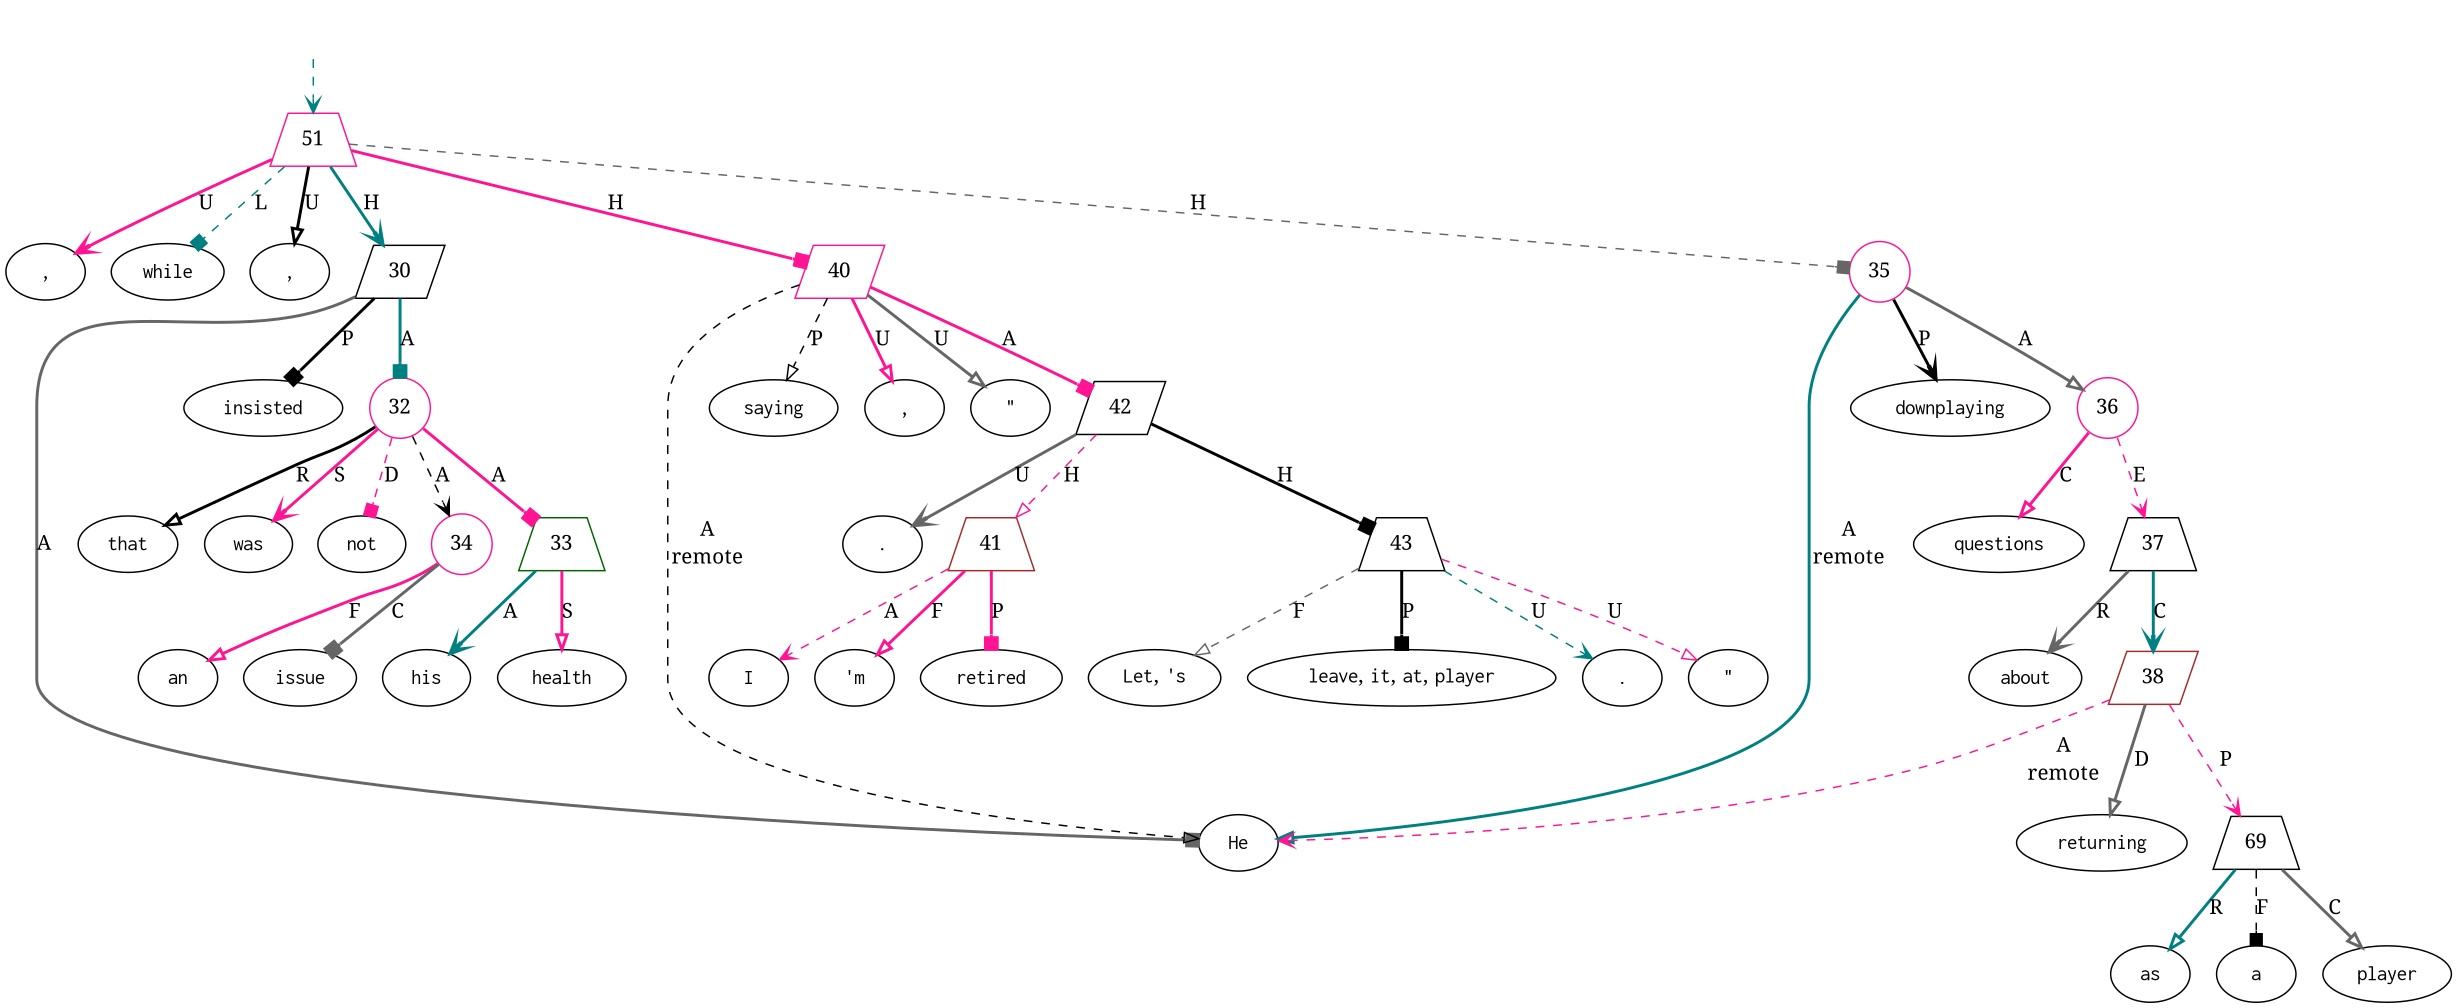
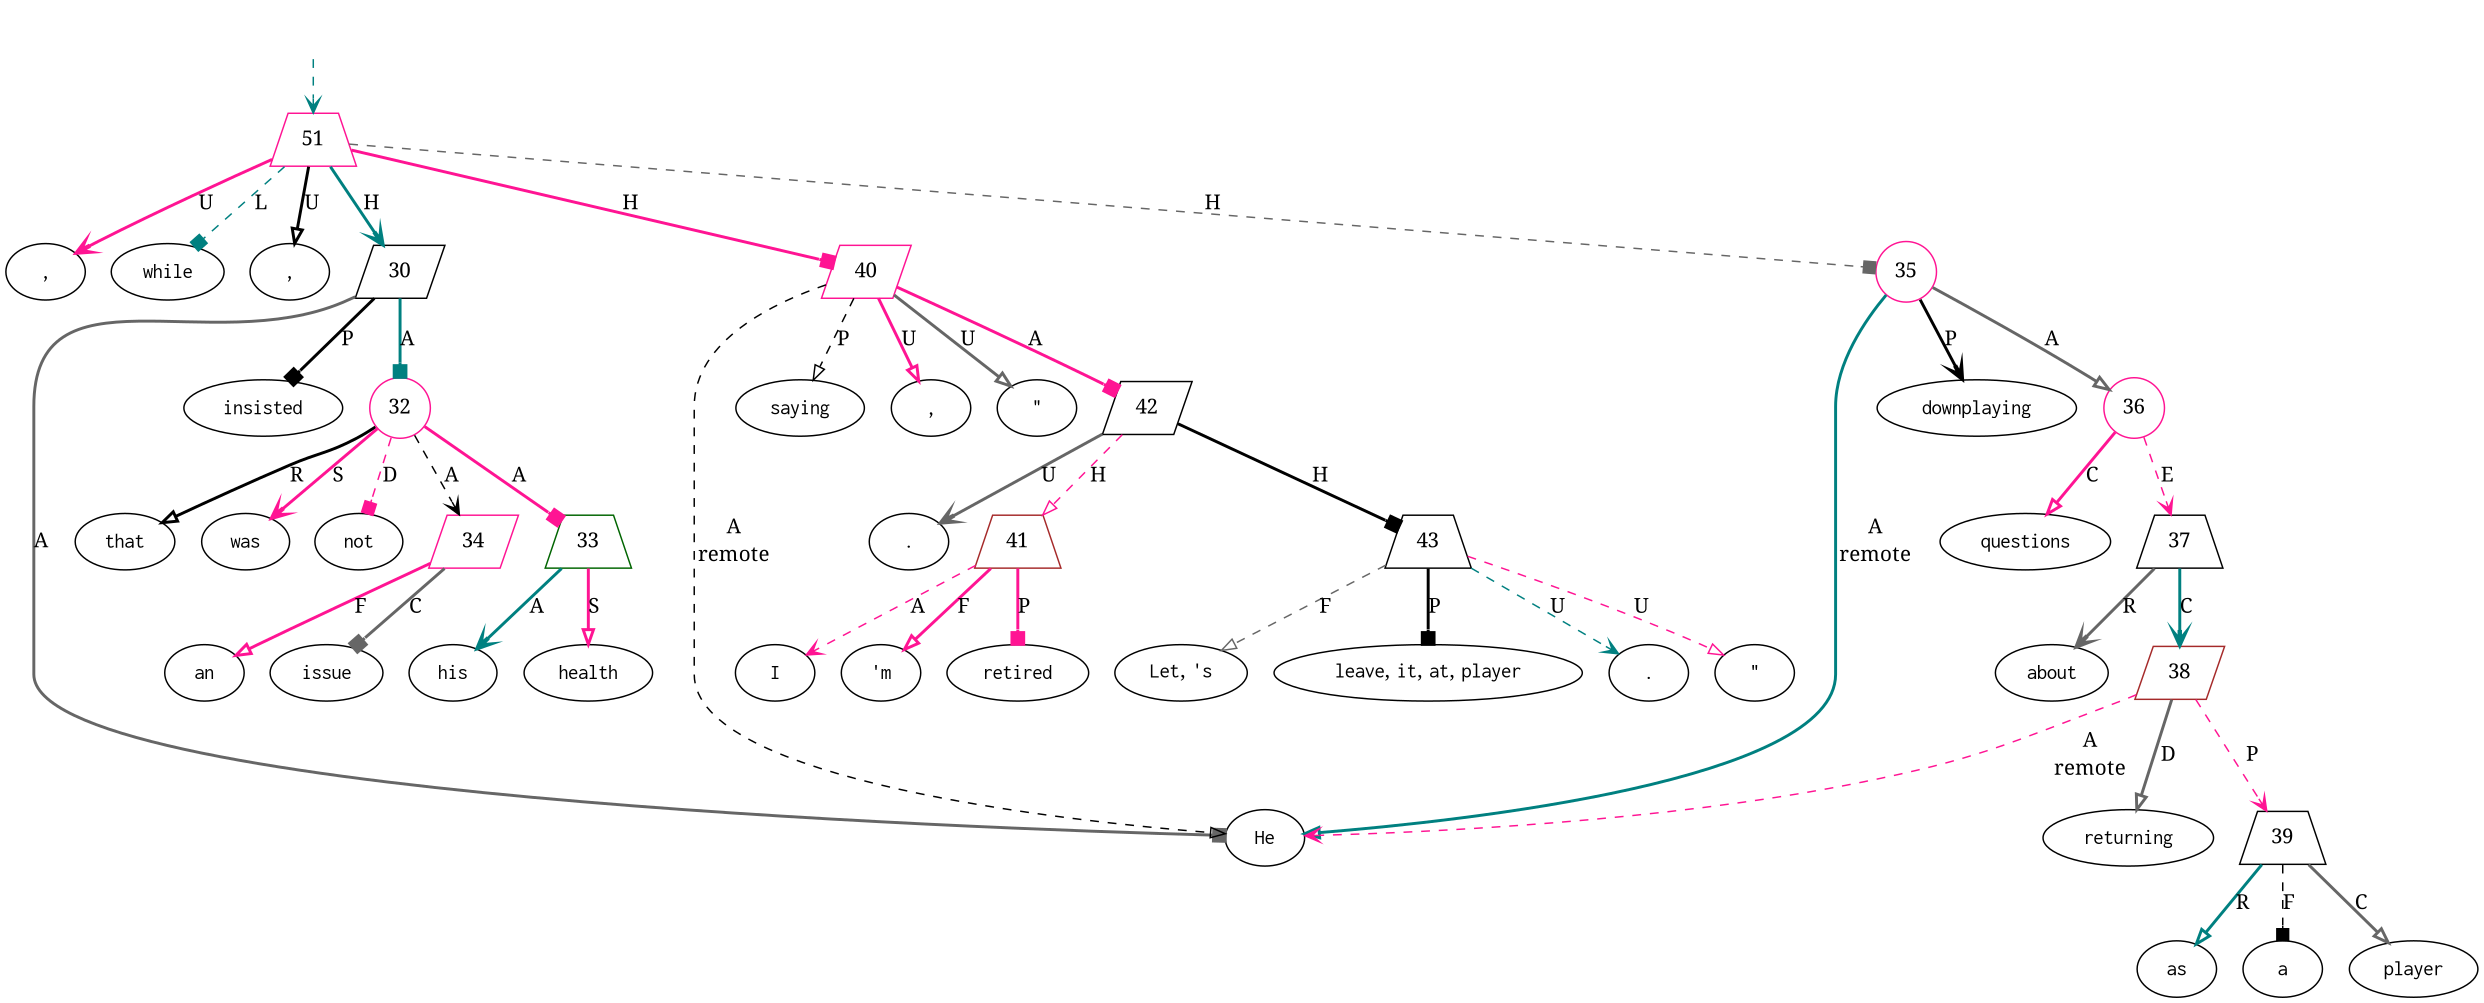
node "34": shape circle -> parallelogram
node "69": label "69" -> "39"
